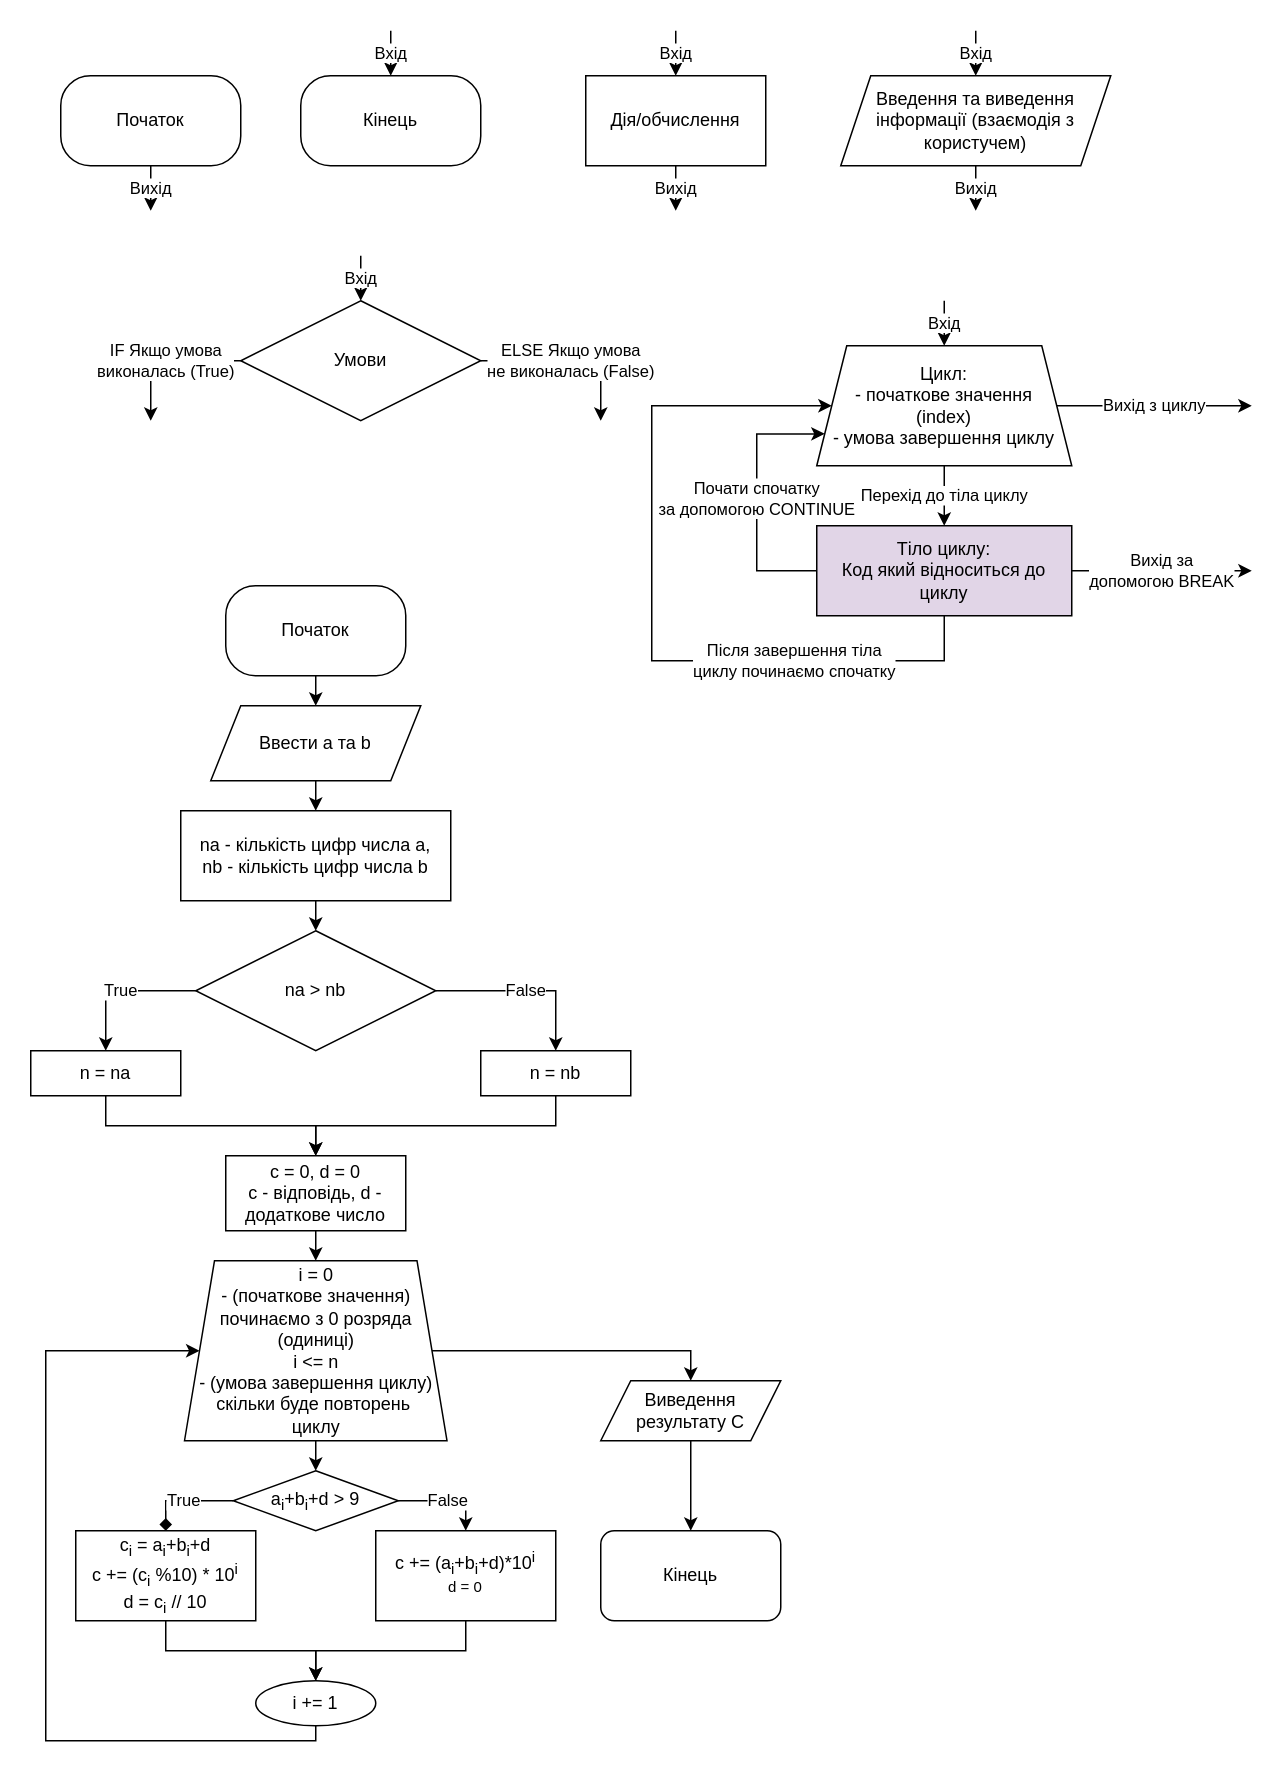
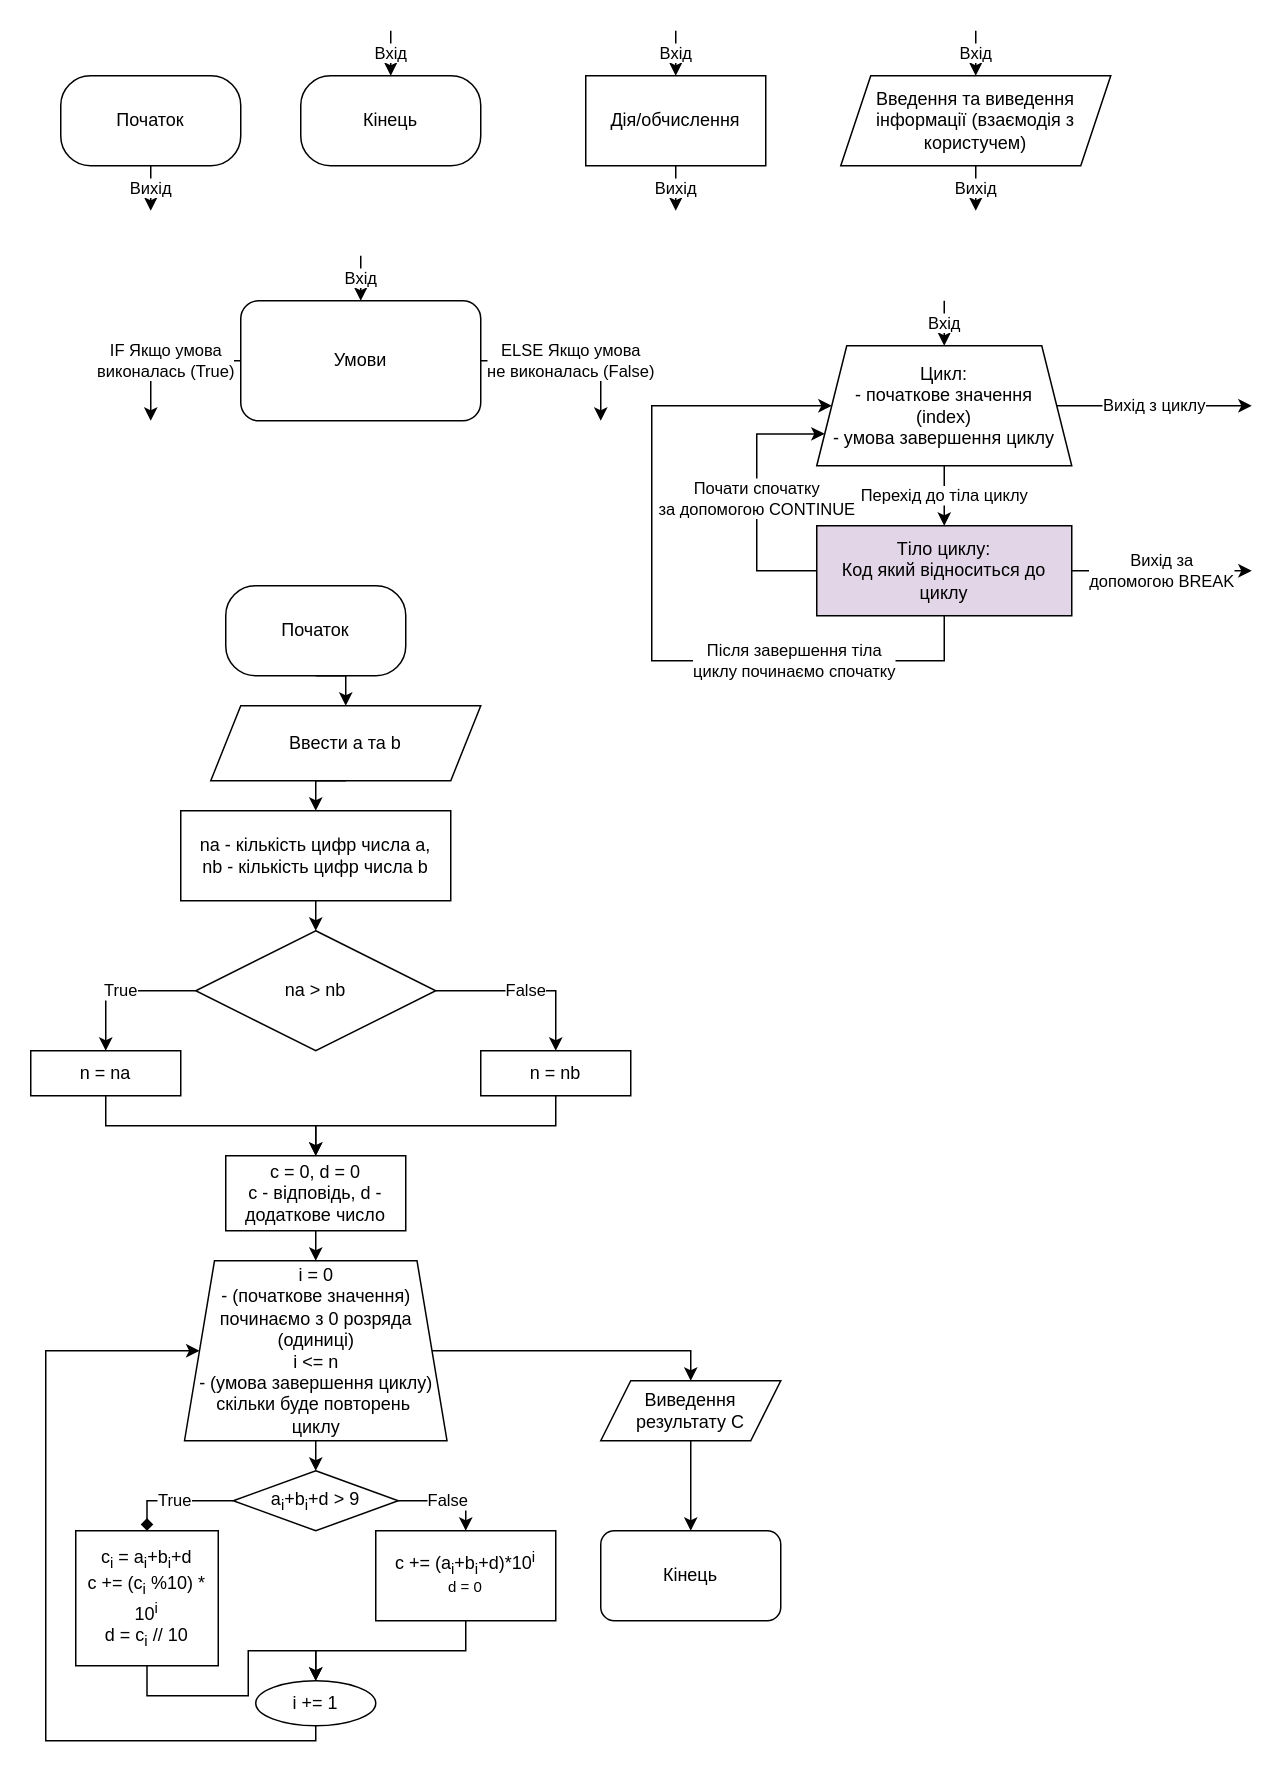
node "Умови": shape diamond -> rounded rectangle
node "Ввести a та b": size 210x75 -> 270x75
node "ci = ai+bi+d c += (ci %10) * 10i d = ci // 10": size 180x90 -> 143x135
